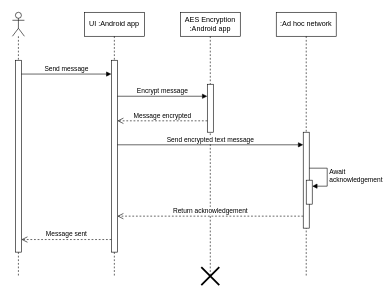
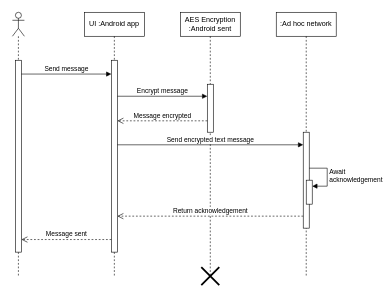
node "AES Encryption :Android app": label "AES Encryption :Android app" -> "AES Encryption :Android sent"
